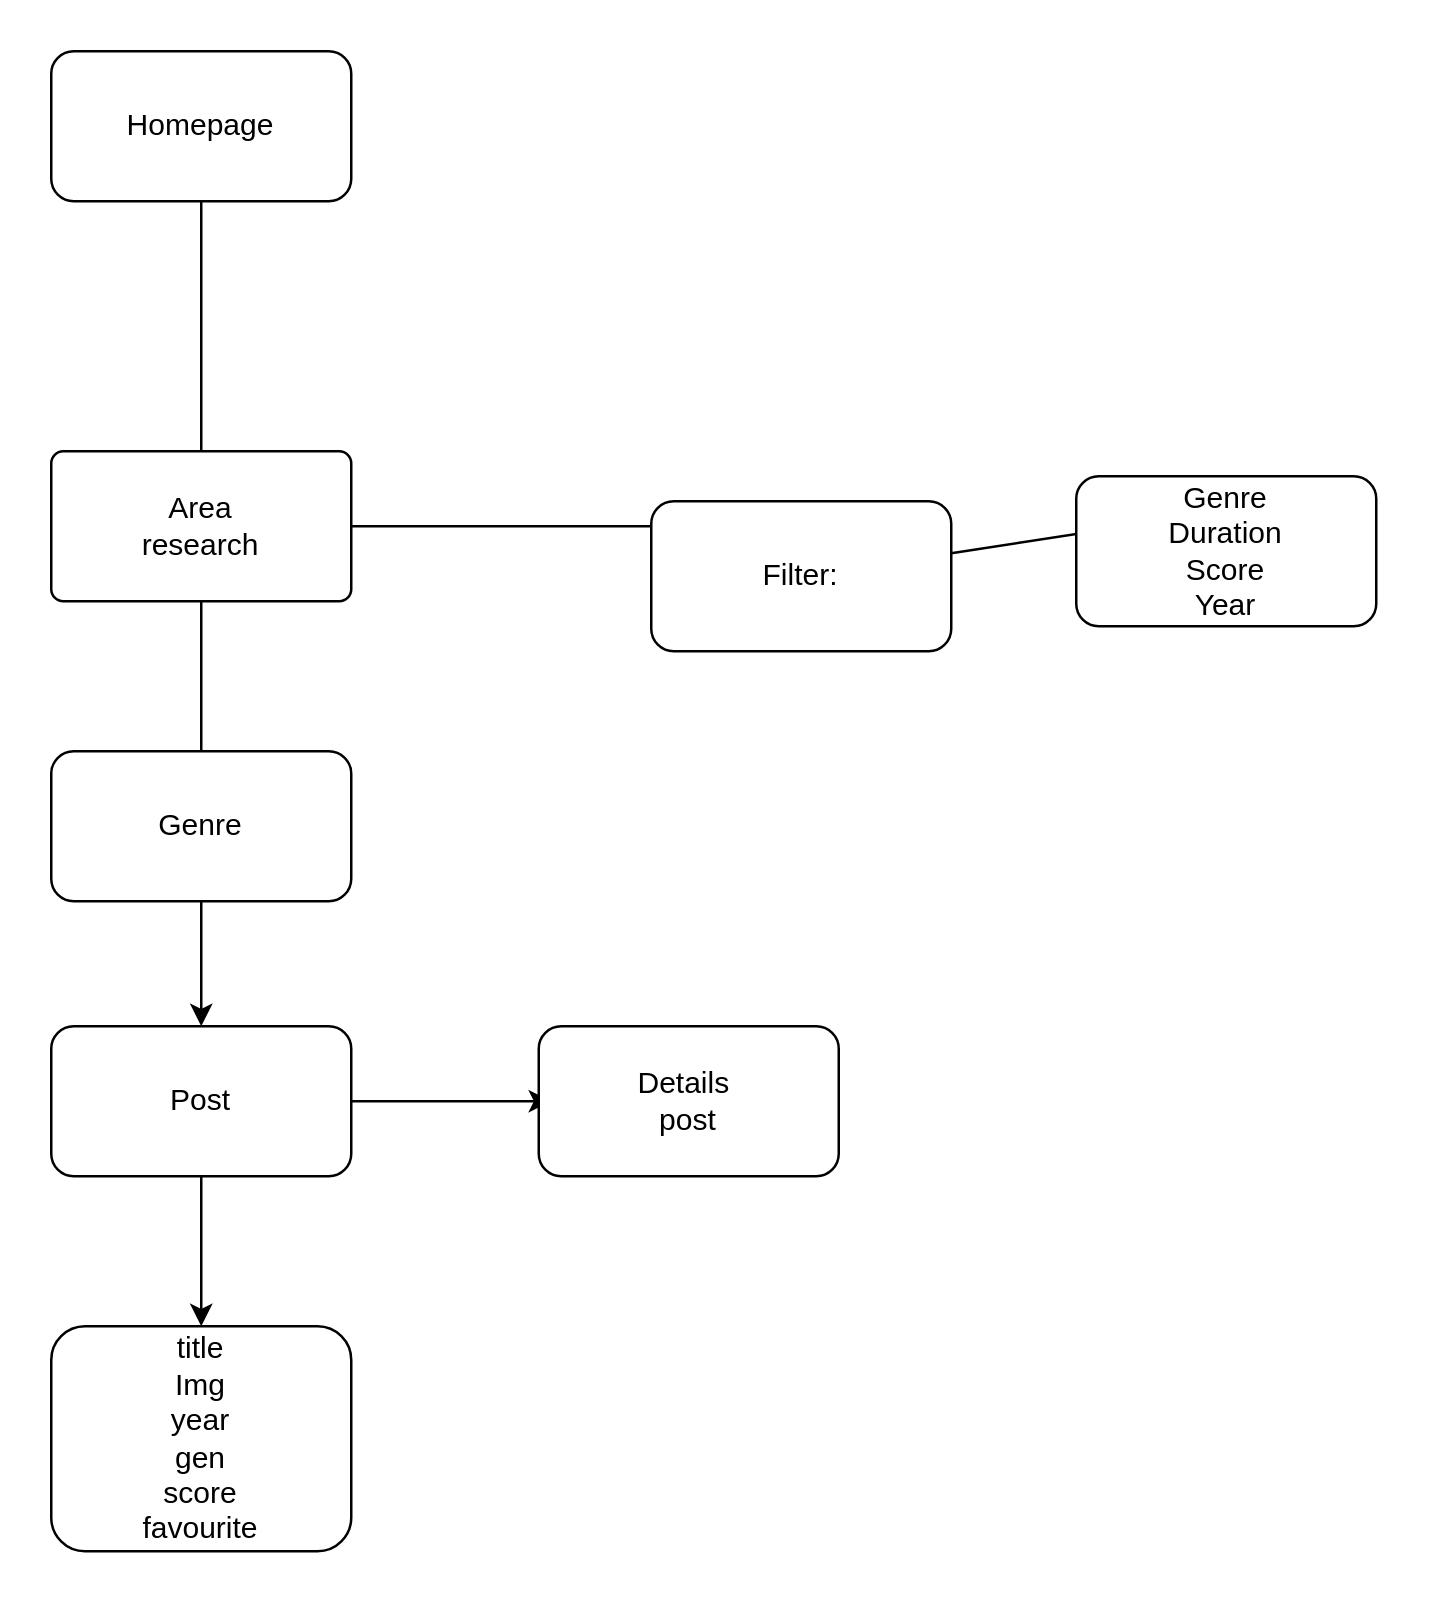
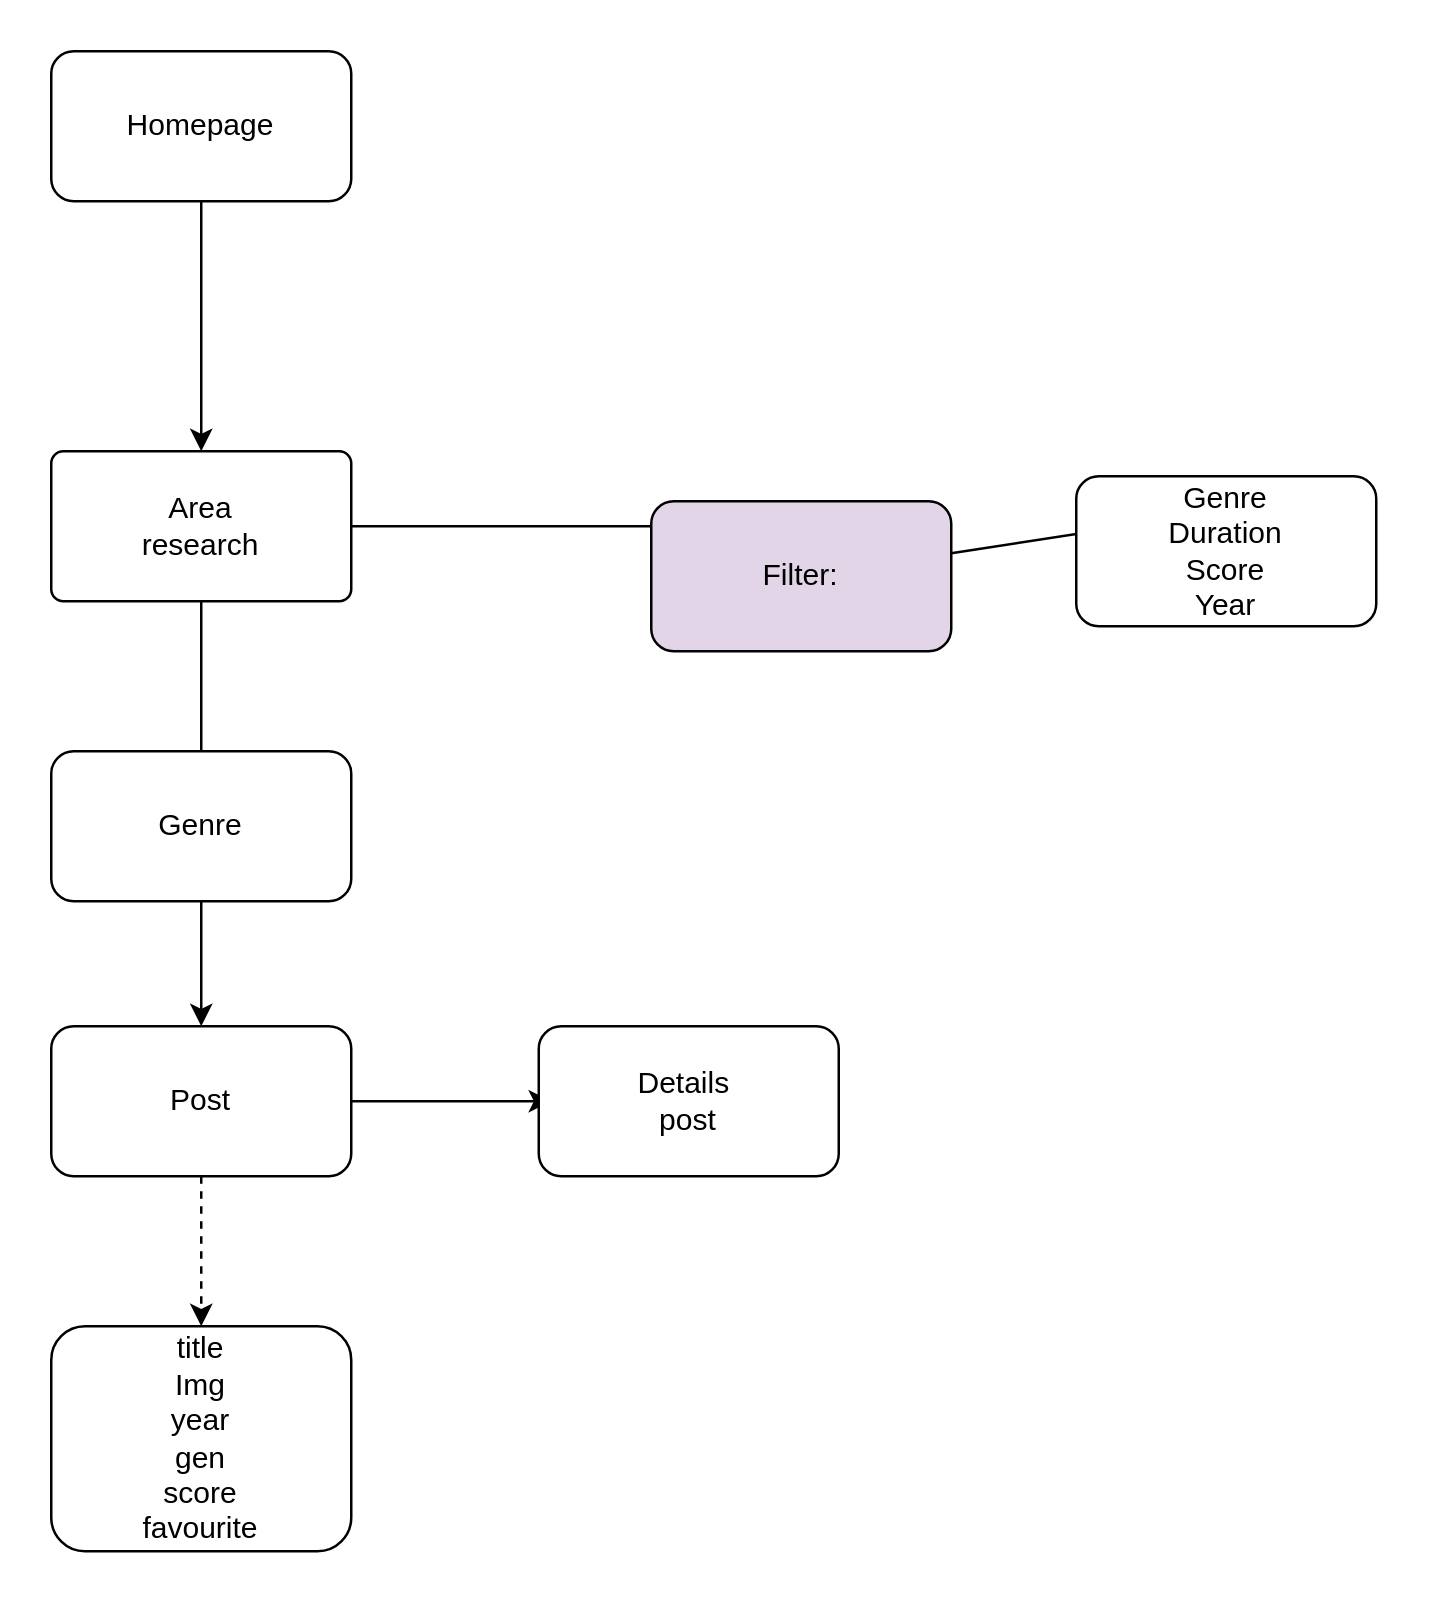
edge "Homepage" -- "Area research": arrowhead none -> classic
node "Filter:": fillcolor #ffffff -> #e1d5e7
edge "Post" -> "title Img year gen score favourite": style solid -> dashed
